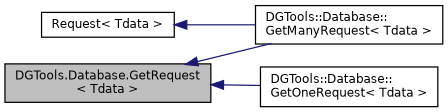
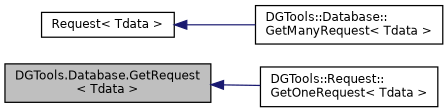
edge "DGTools::Database:: GetManyRequest< Tdata >" -> "DGTools.Database.GetRequest < Tdata >": removed
node "DGTools::Database:: GetOneRequest< Tdata >": label "DGTools::Database:: GetOneRequest< Tdata >" -> "DGTools::Request:: GetOneRequest< Tdata >"
